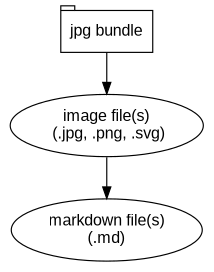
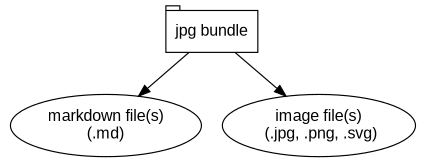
edge "image file(s) (.jpg, .png, .svg)" -> "markdown file(s) (.md)": now "jpg bundle" -> "markdown file(s) (.md)"
